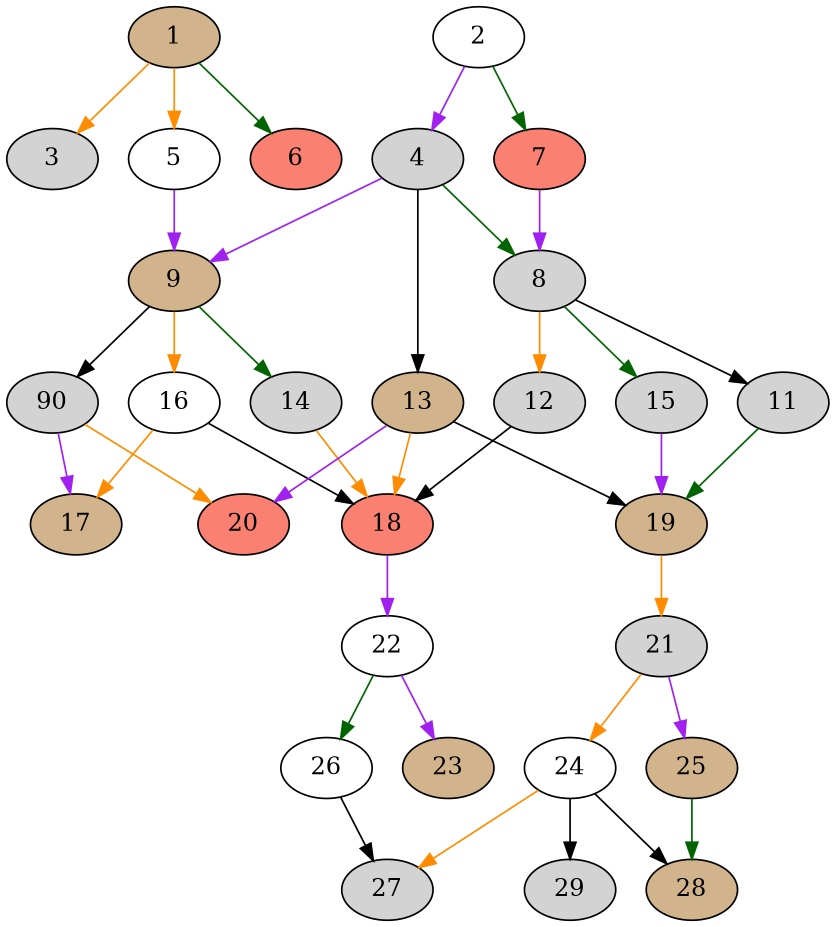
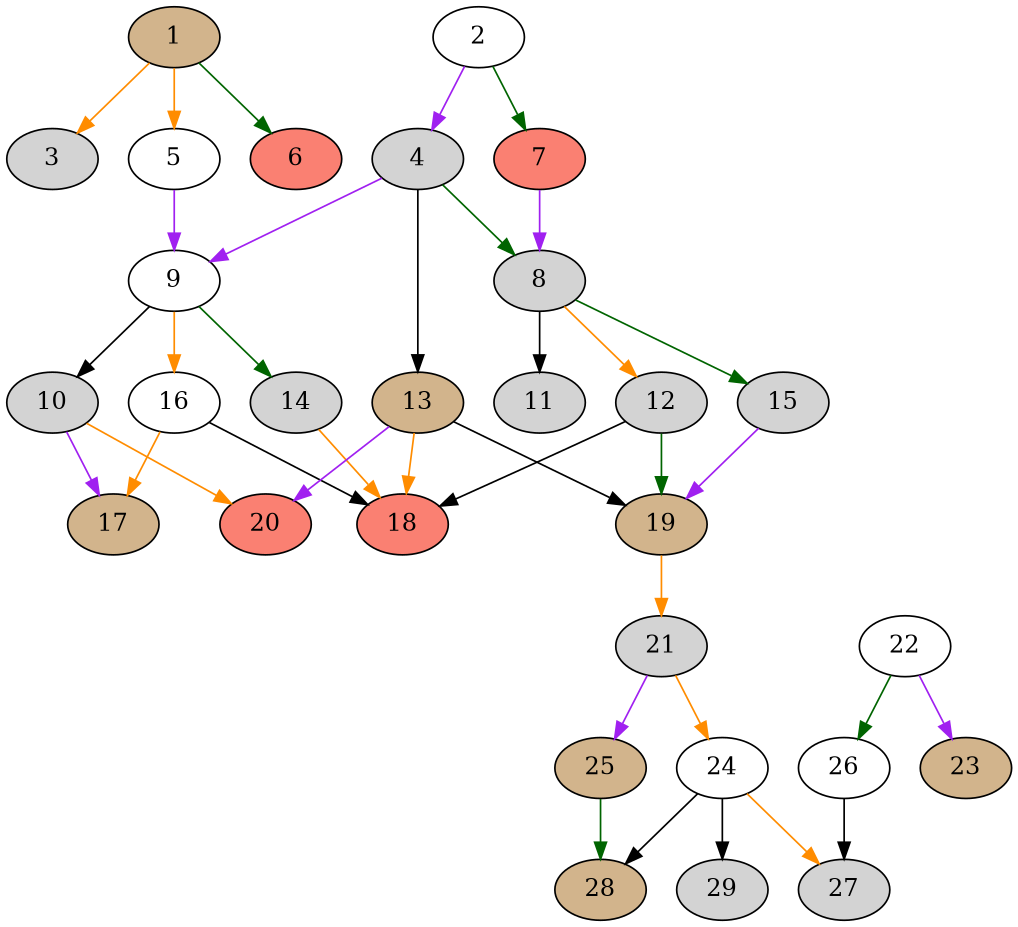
node "9": fillcolor tan -> white
node "90": label "90" -> "10"
edge "11" -> "19": now "12" -> "19"
edge "18" -> "22": removed
